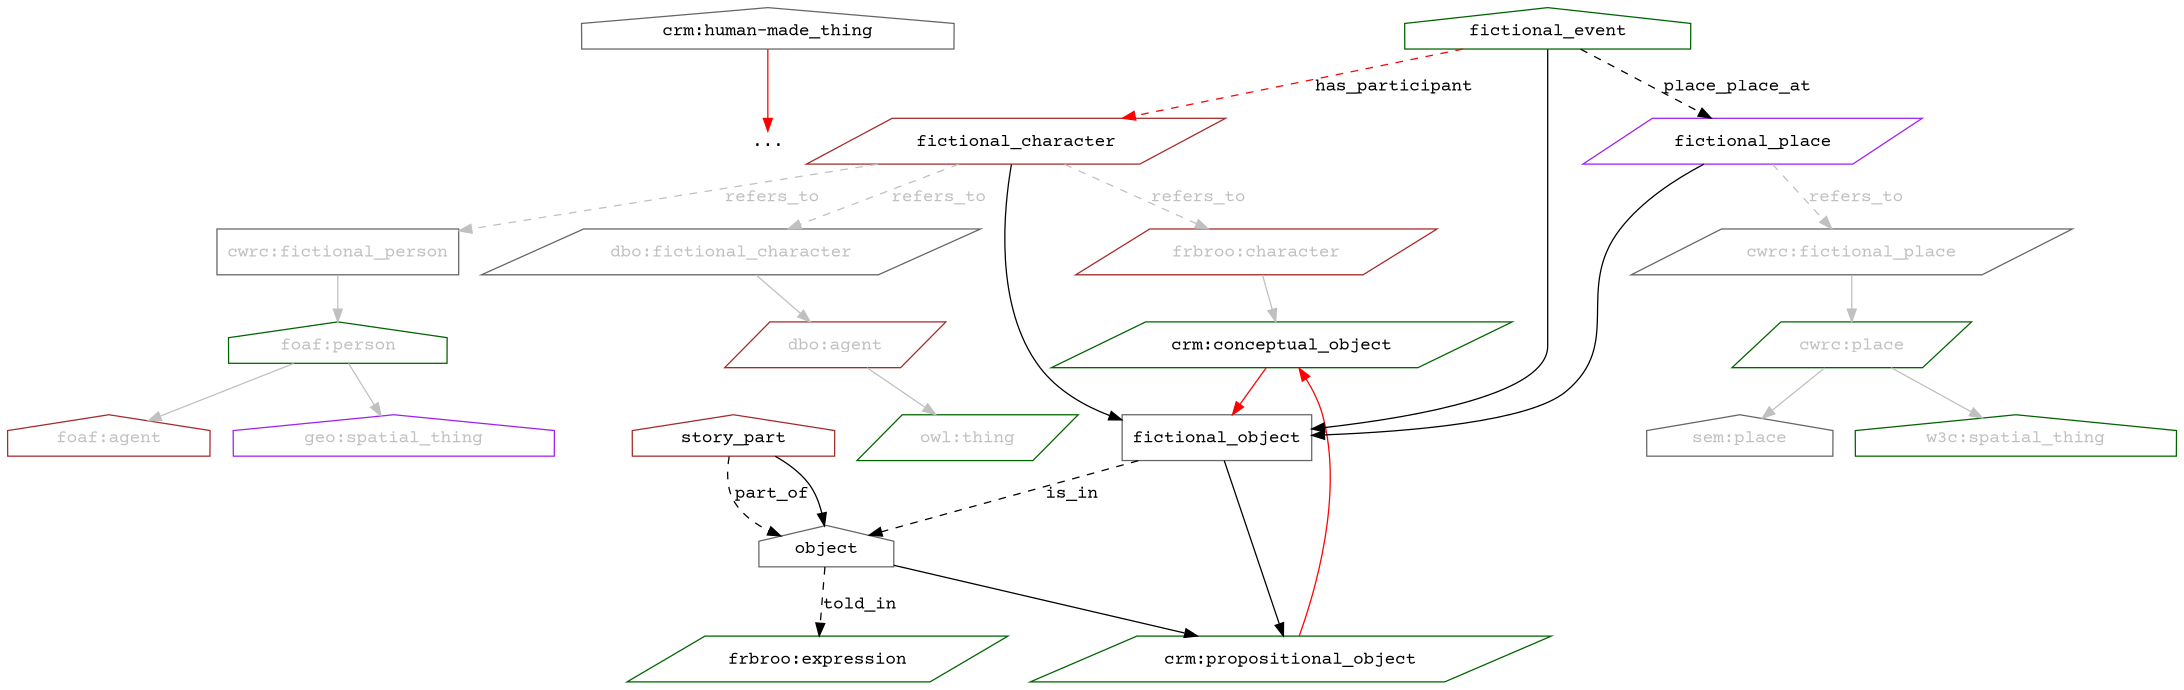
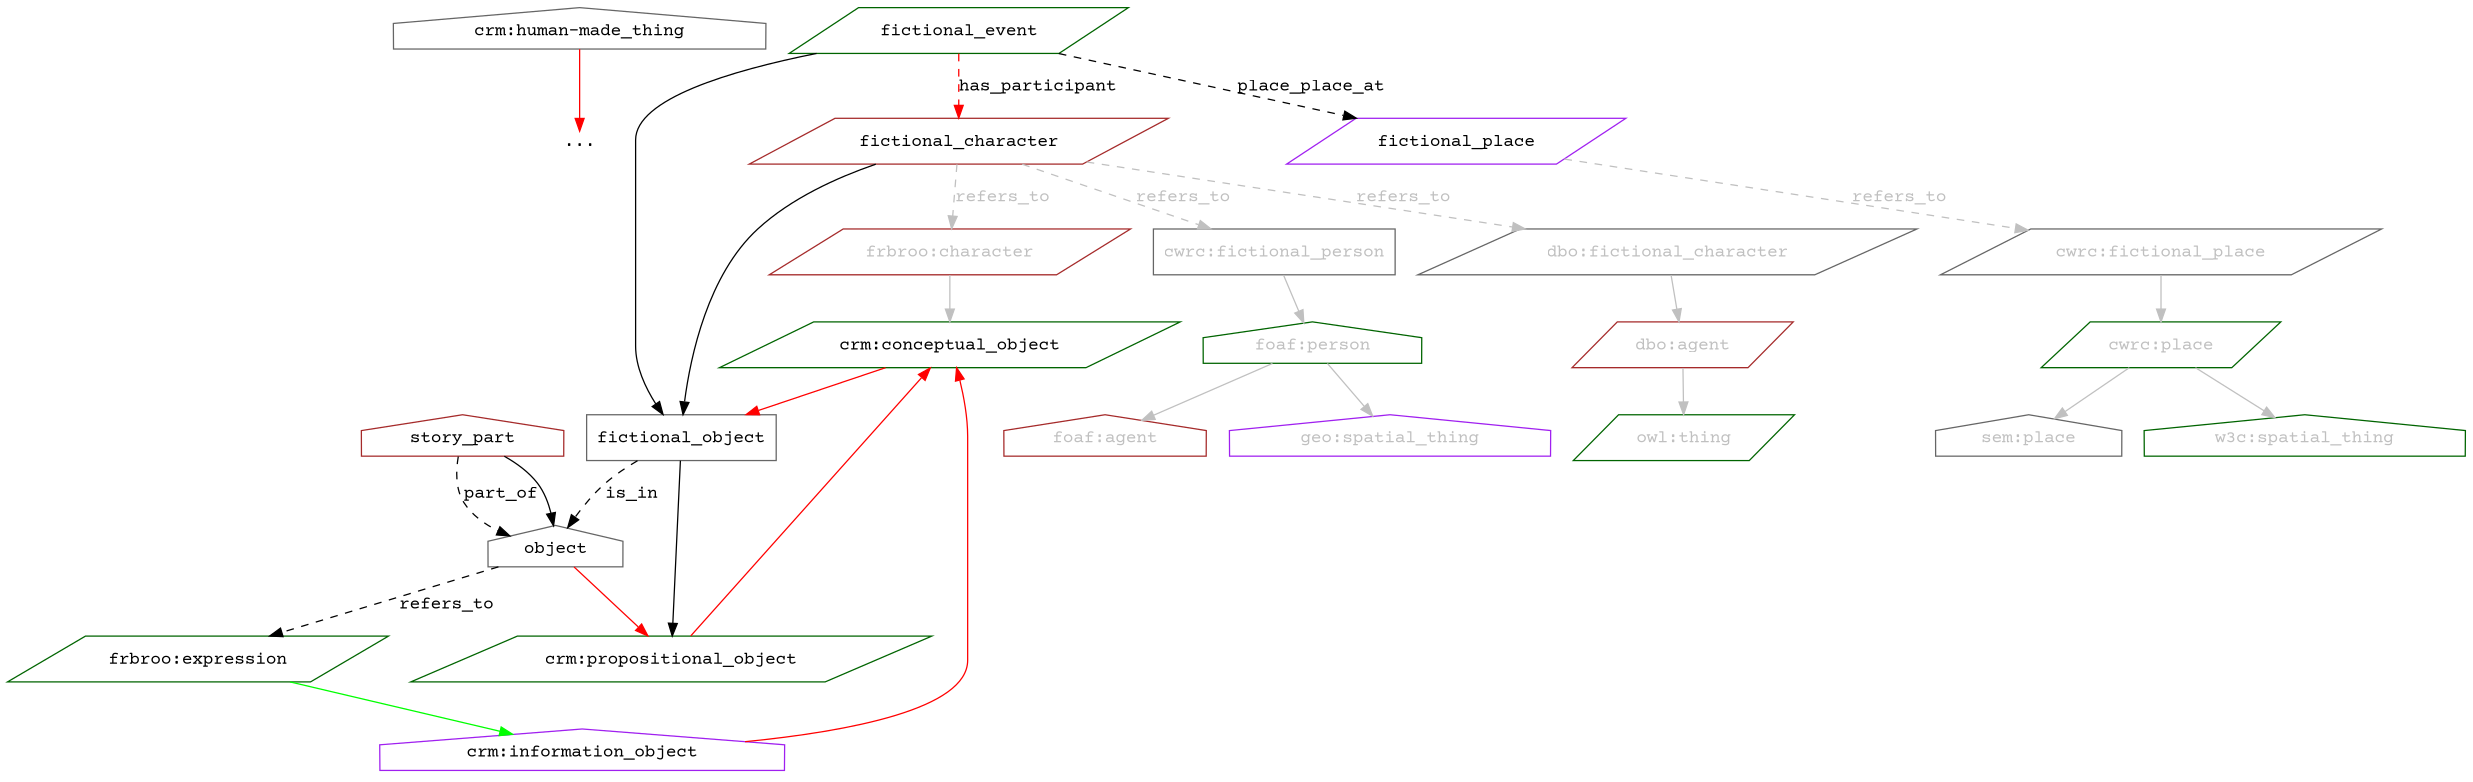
node "fictional_event": shape house -> parallelogram
edge "fictional_place" -> "fictional_object": removed
edge "object" -> "crm:propositional_object": color black -> red
edge "object" -> "frbroo:expression": label "told_in" -> "refers_to"
node "crm:information_object": added
